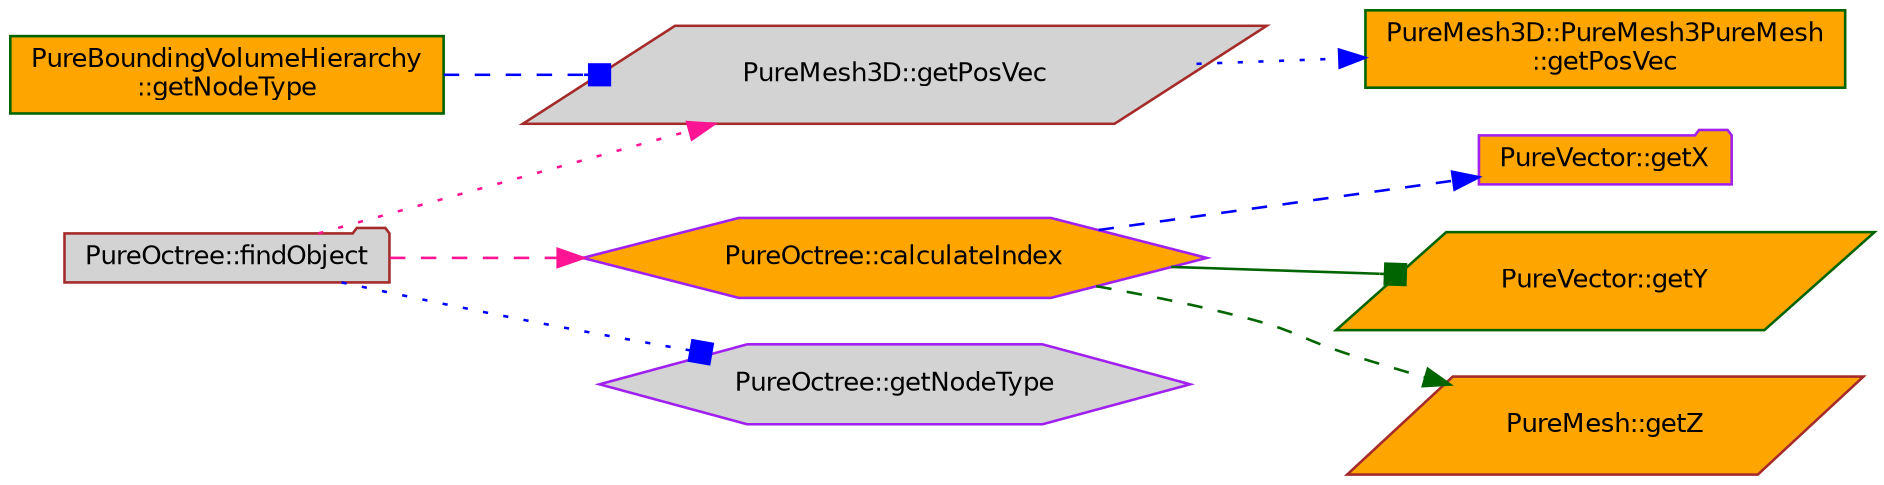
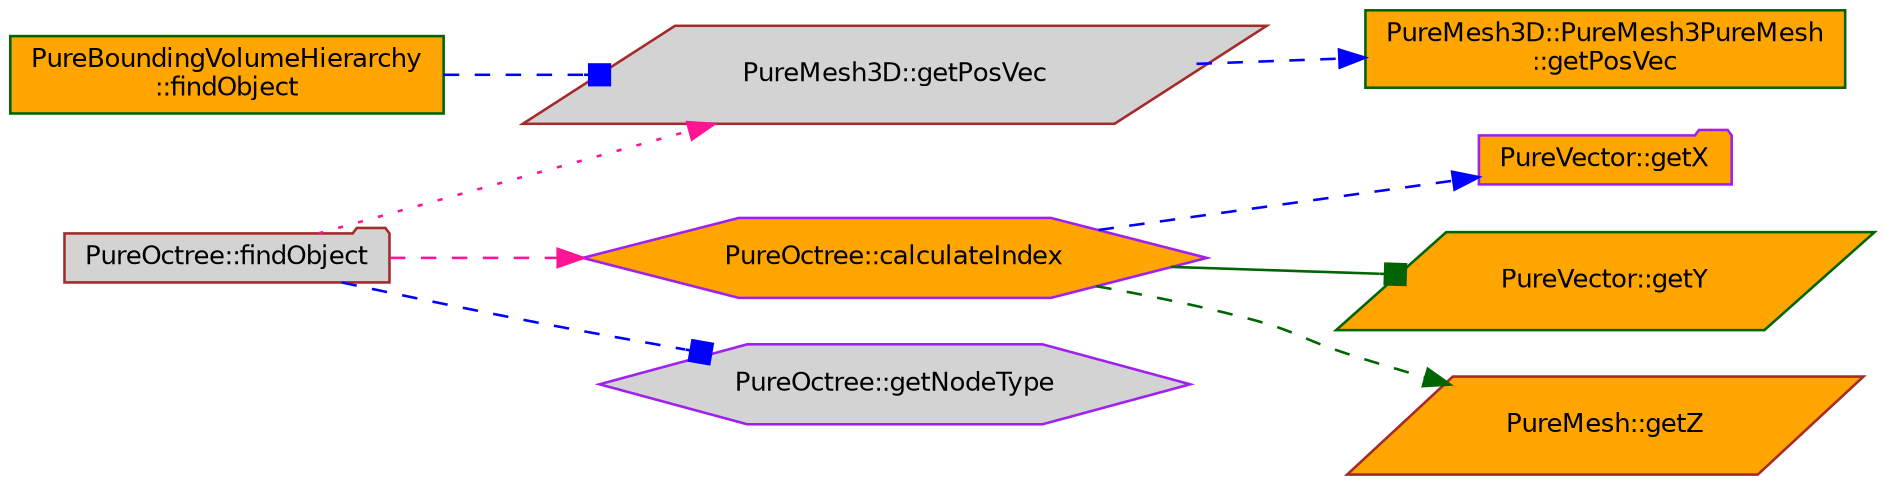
edge "PureMesh3D::getPosVec" -> "PureMesh3D::PureMesh3PureMesh ::getPosVec": style dotted -> dashed
node "PureBoundingVolumeHierarchy ::getNodeType": label "PureBoundingVolumeHierarchy ::getNodeType" -> "PureBoundingVolumeHierarchy ::findObject"
edge "PureOctree::findObject" -> "PureOctree::getNodeType": style dotted -> dashed
